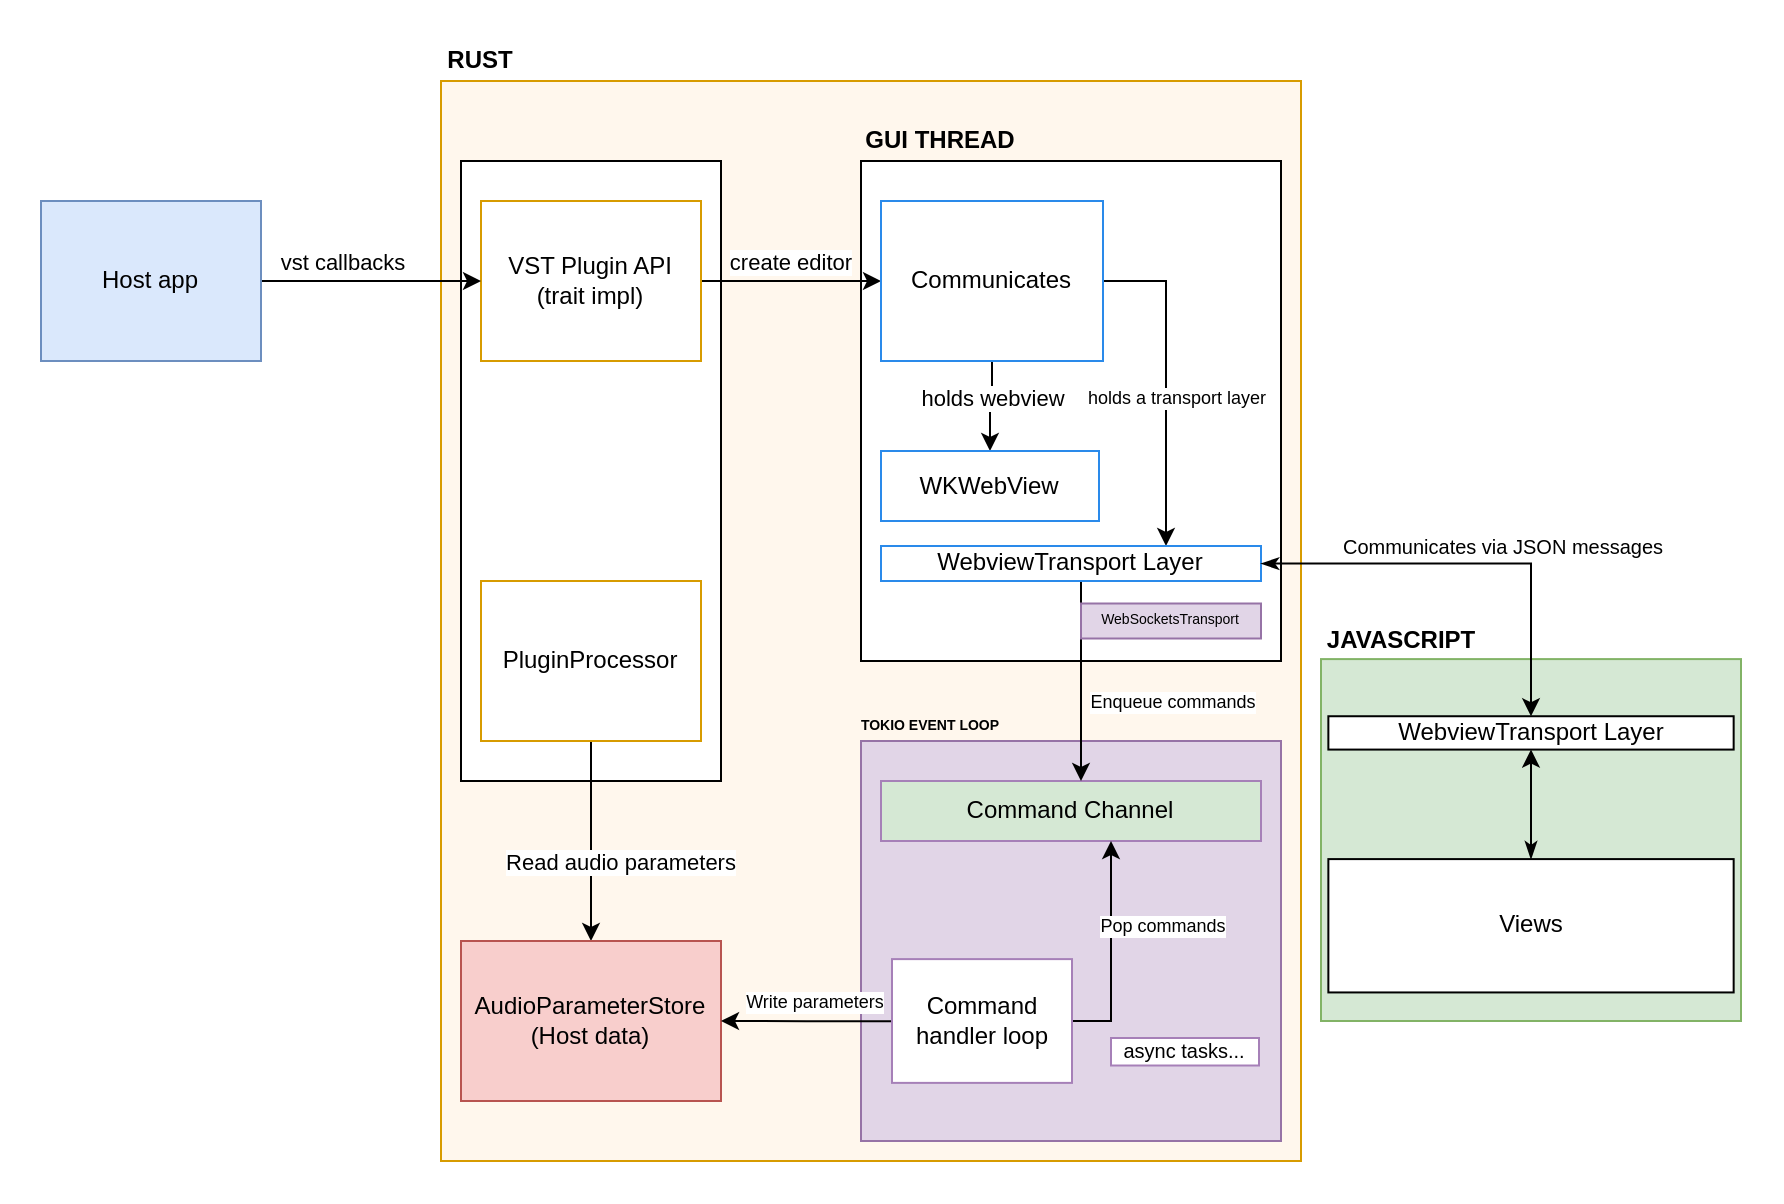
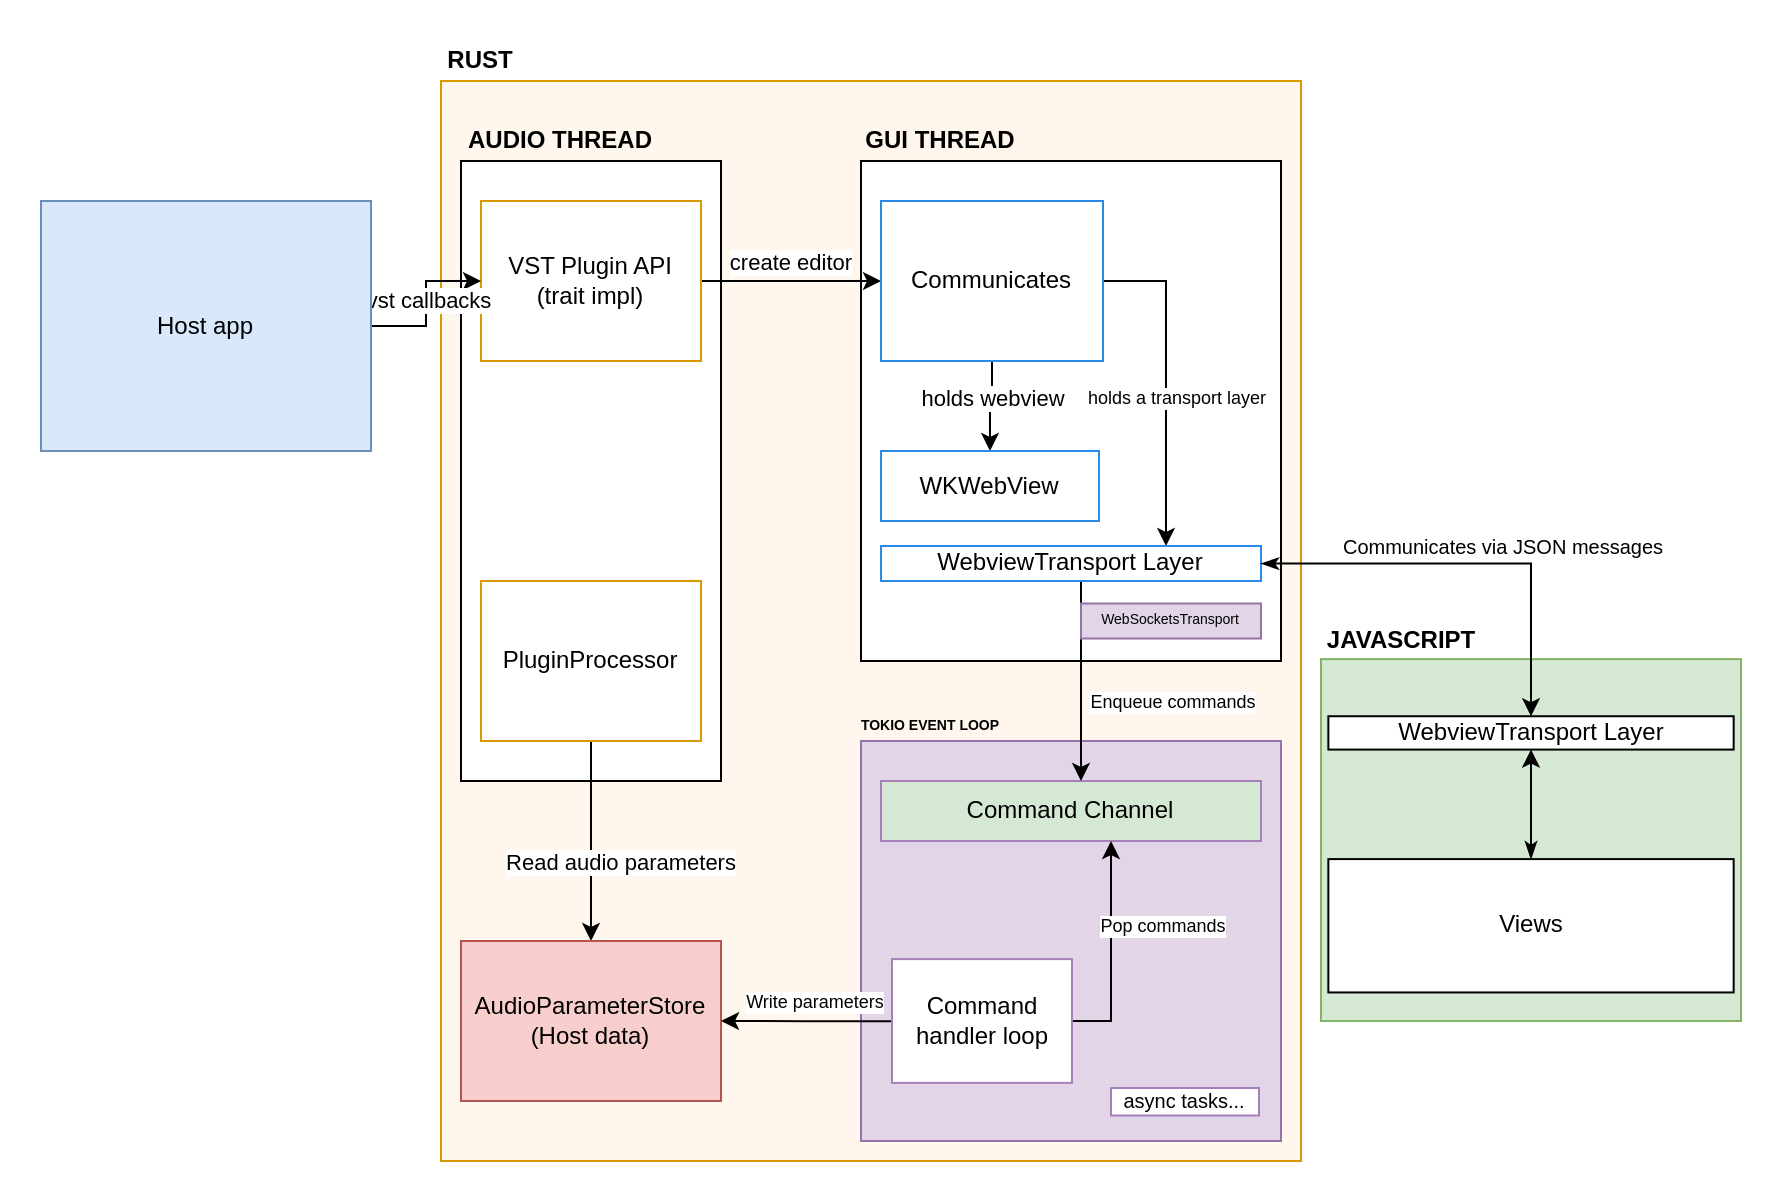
node "AUDIO THREAD": added
node "Host app": size 220x160 -> 330x250
node "async tasks...": moved (1185, 1052) -> (1185, 1102)
